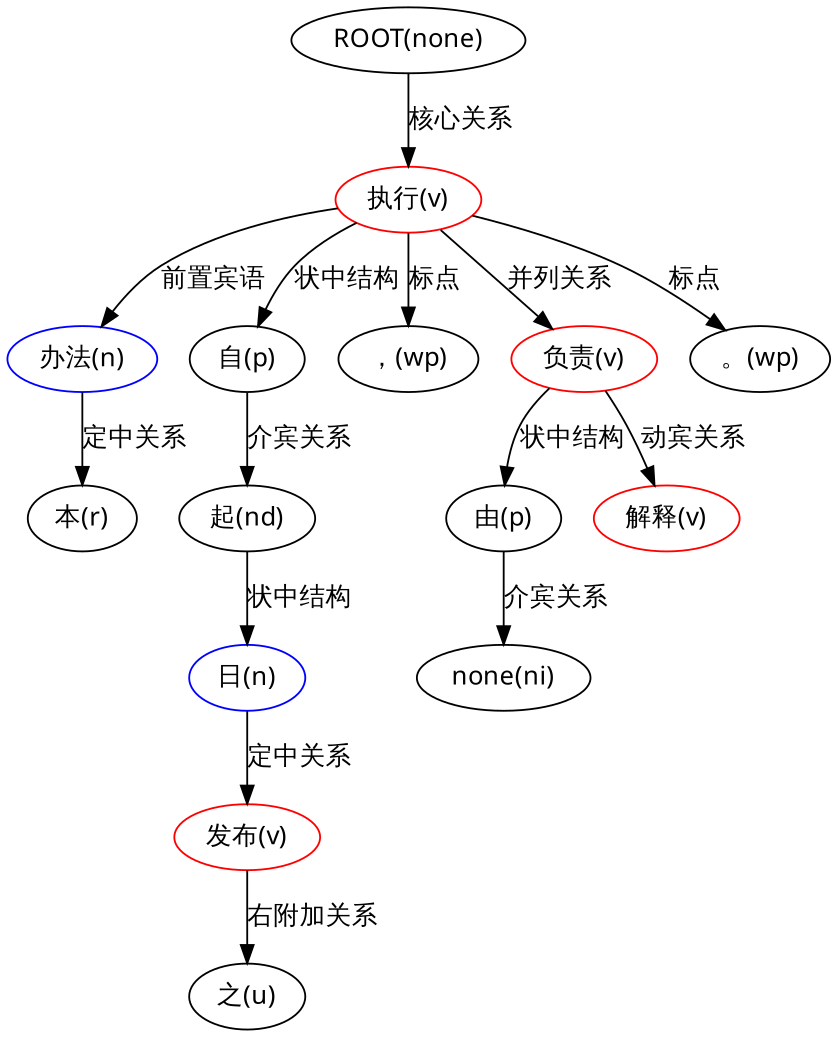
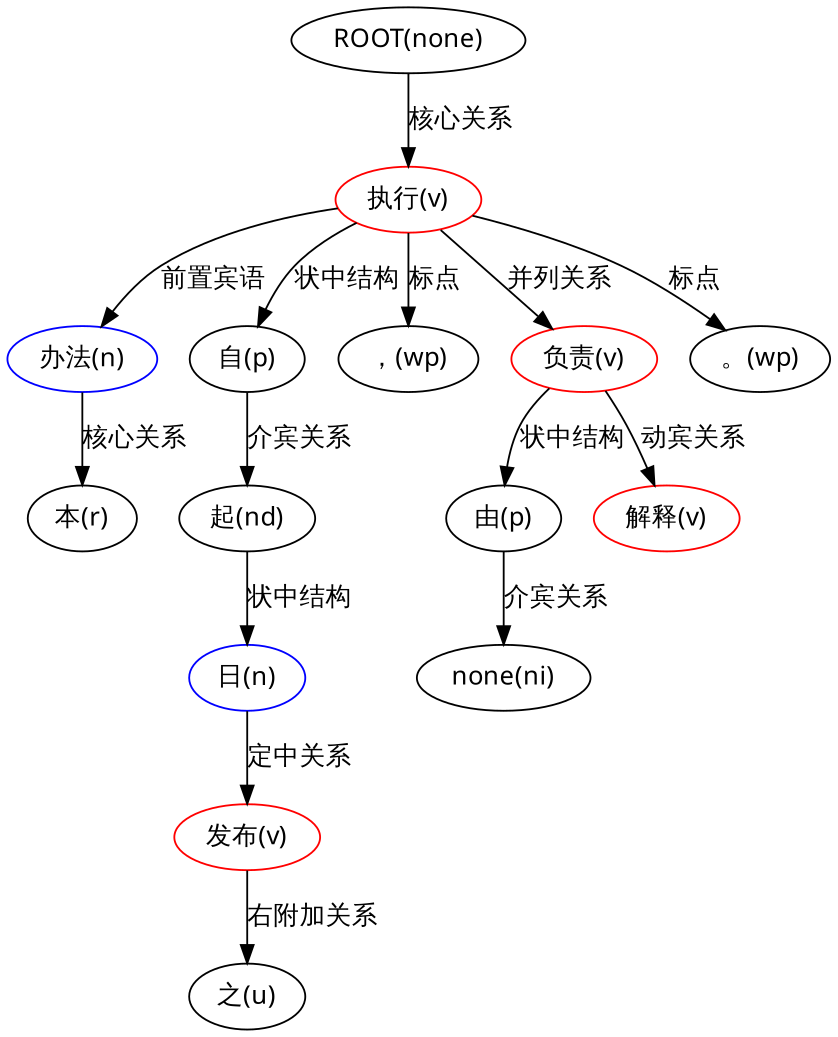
edge "办法(n)" -> "本(r)": label "定中关系" -> "核心关系"
